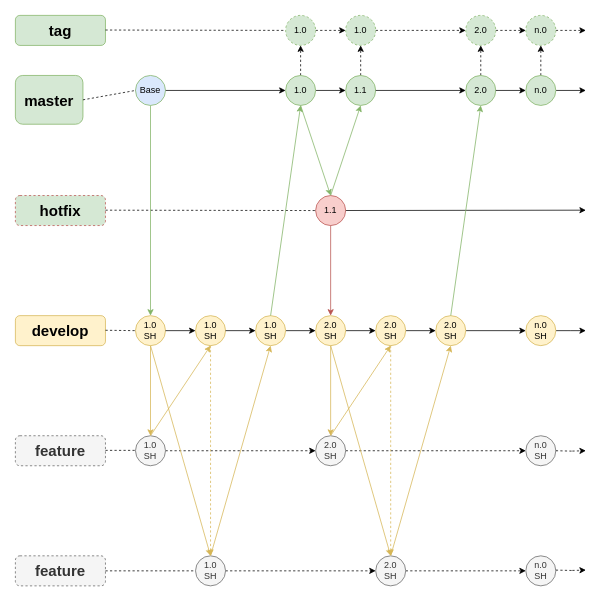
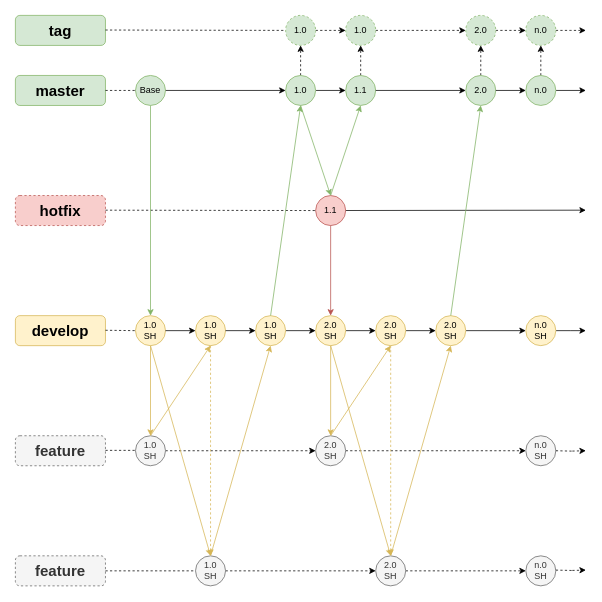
node "Base": fillcolor #dae8fc -> #d5e8d4
node "master": size 68x49 -> 90x30
node "hotfix": fillcolor #d5e8d4 -> #f8cecc
